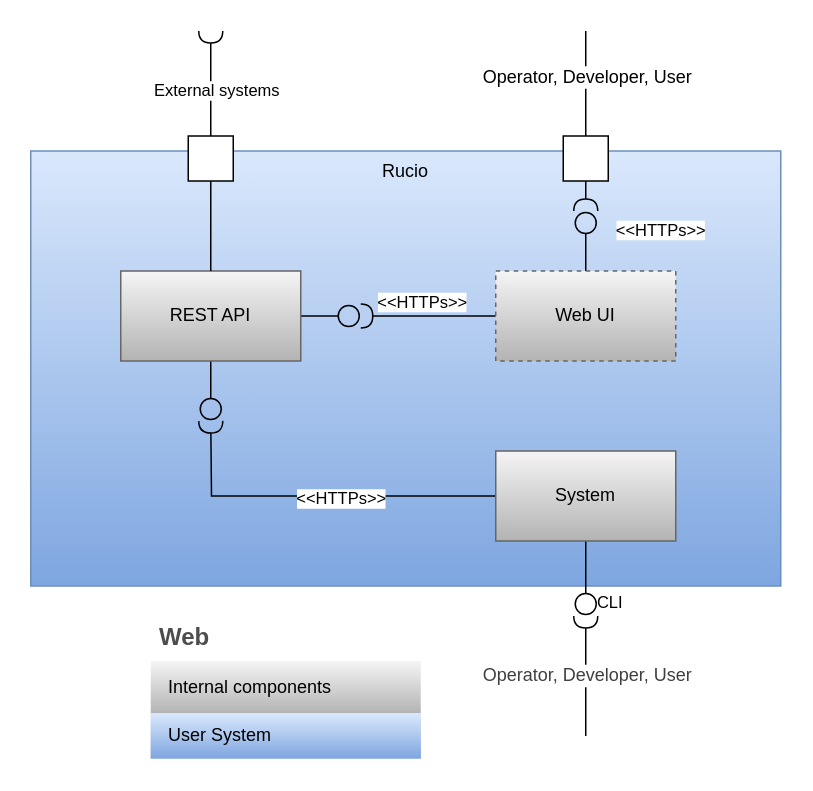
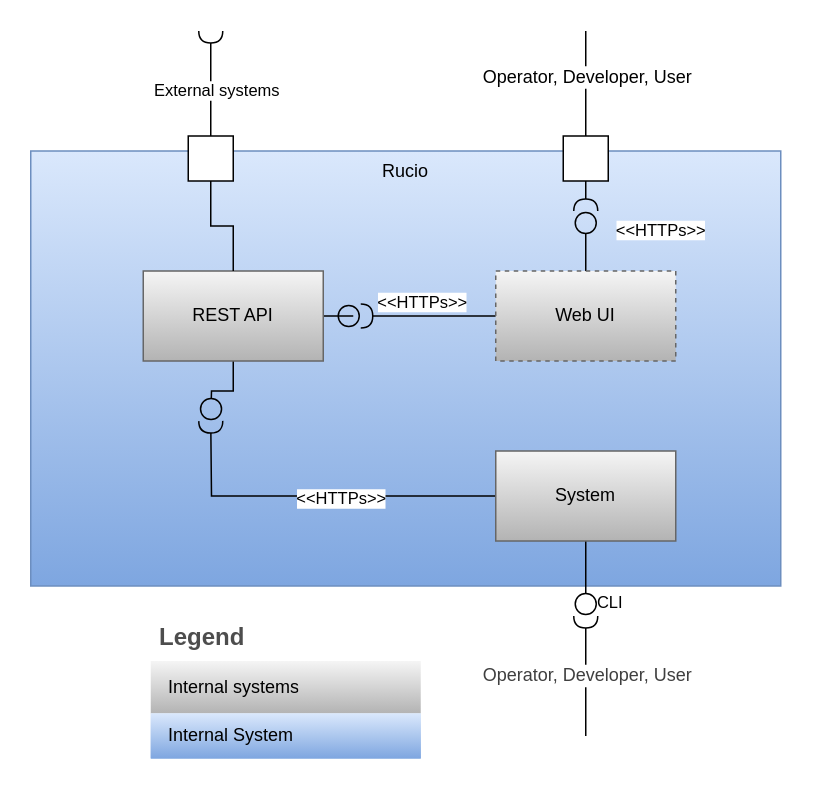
node "REST API": moved (211, 316) -> (233, 316)
node "Web": label "Web" -> "Legend"
node "Internal components": label "Internal components" -> "Internal systems"
node "User System": label "User System" -> "Internal System"
